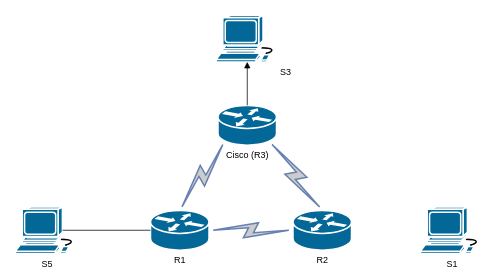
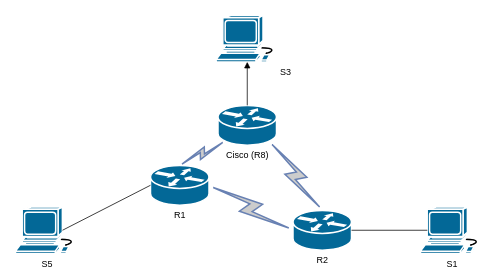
node "Cisco (R3)": label "Cisco (R3)" -> "Cisco (R8)"
node "R1": moved (180, 230) -> (180, 185)
edge "R2" -- "S1": added
